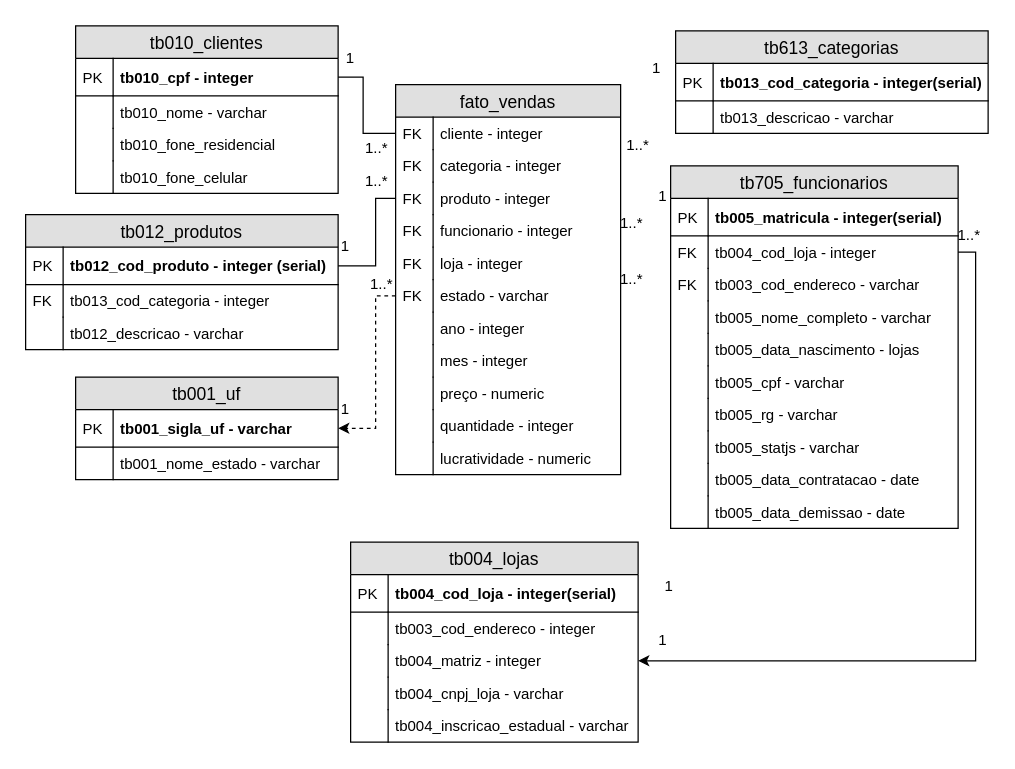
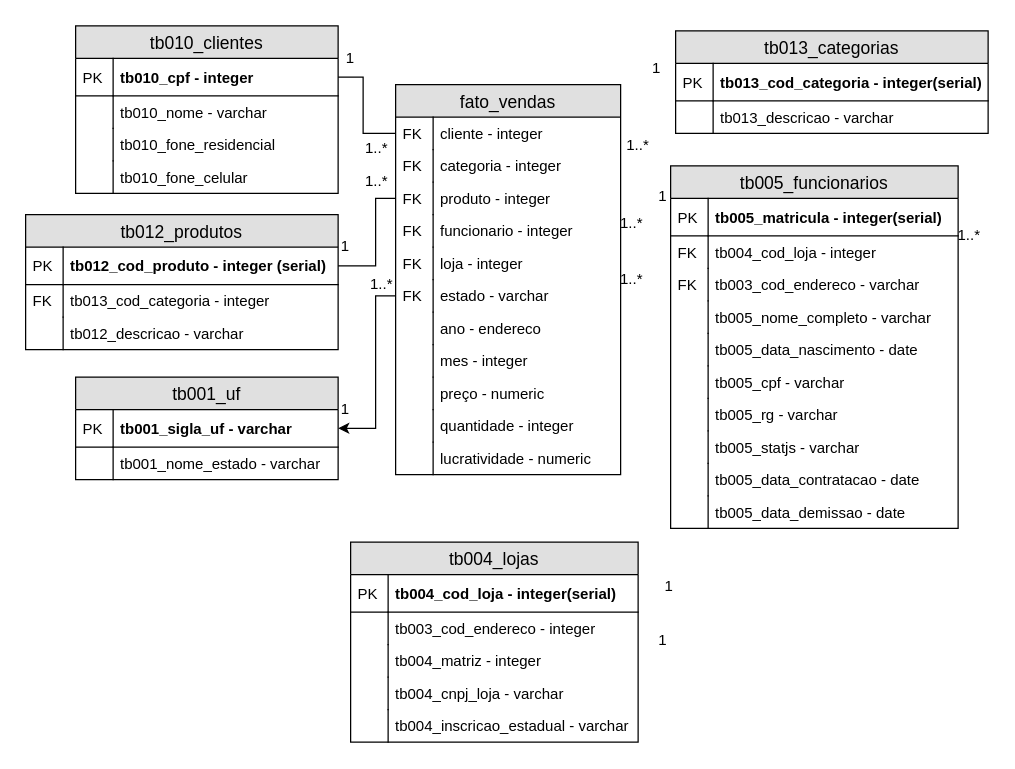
node "tb613_categorias": label "tb613_categorias" -> "tb013_categorias"
node "tb705_funcionarios": label "tb705_funcionarios" -> "tb005_funcionarios"
node "ano - integer": label "ano - integer" -> "ano - endereco"
node "tb005_data_nascimento - lojas": label "tb005_data_nascimento - lojas" -> "tb005_data_nascimento - date"
edge "estado - varchar" -> "tb001_sigla_uf - varchar": style dashed -> solid
edge "tb004_cod_loja - integer" -> "tb004_matriz - integer": removed
